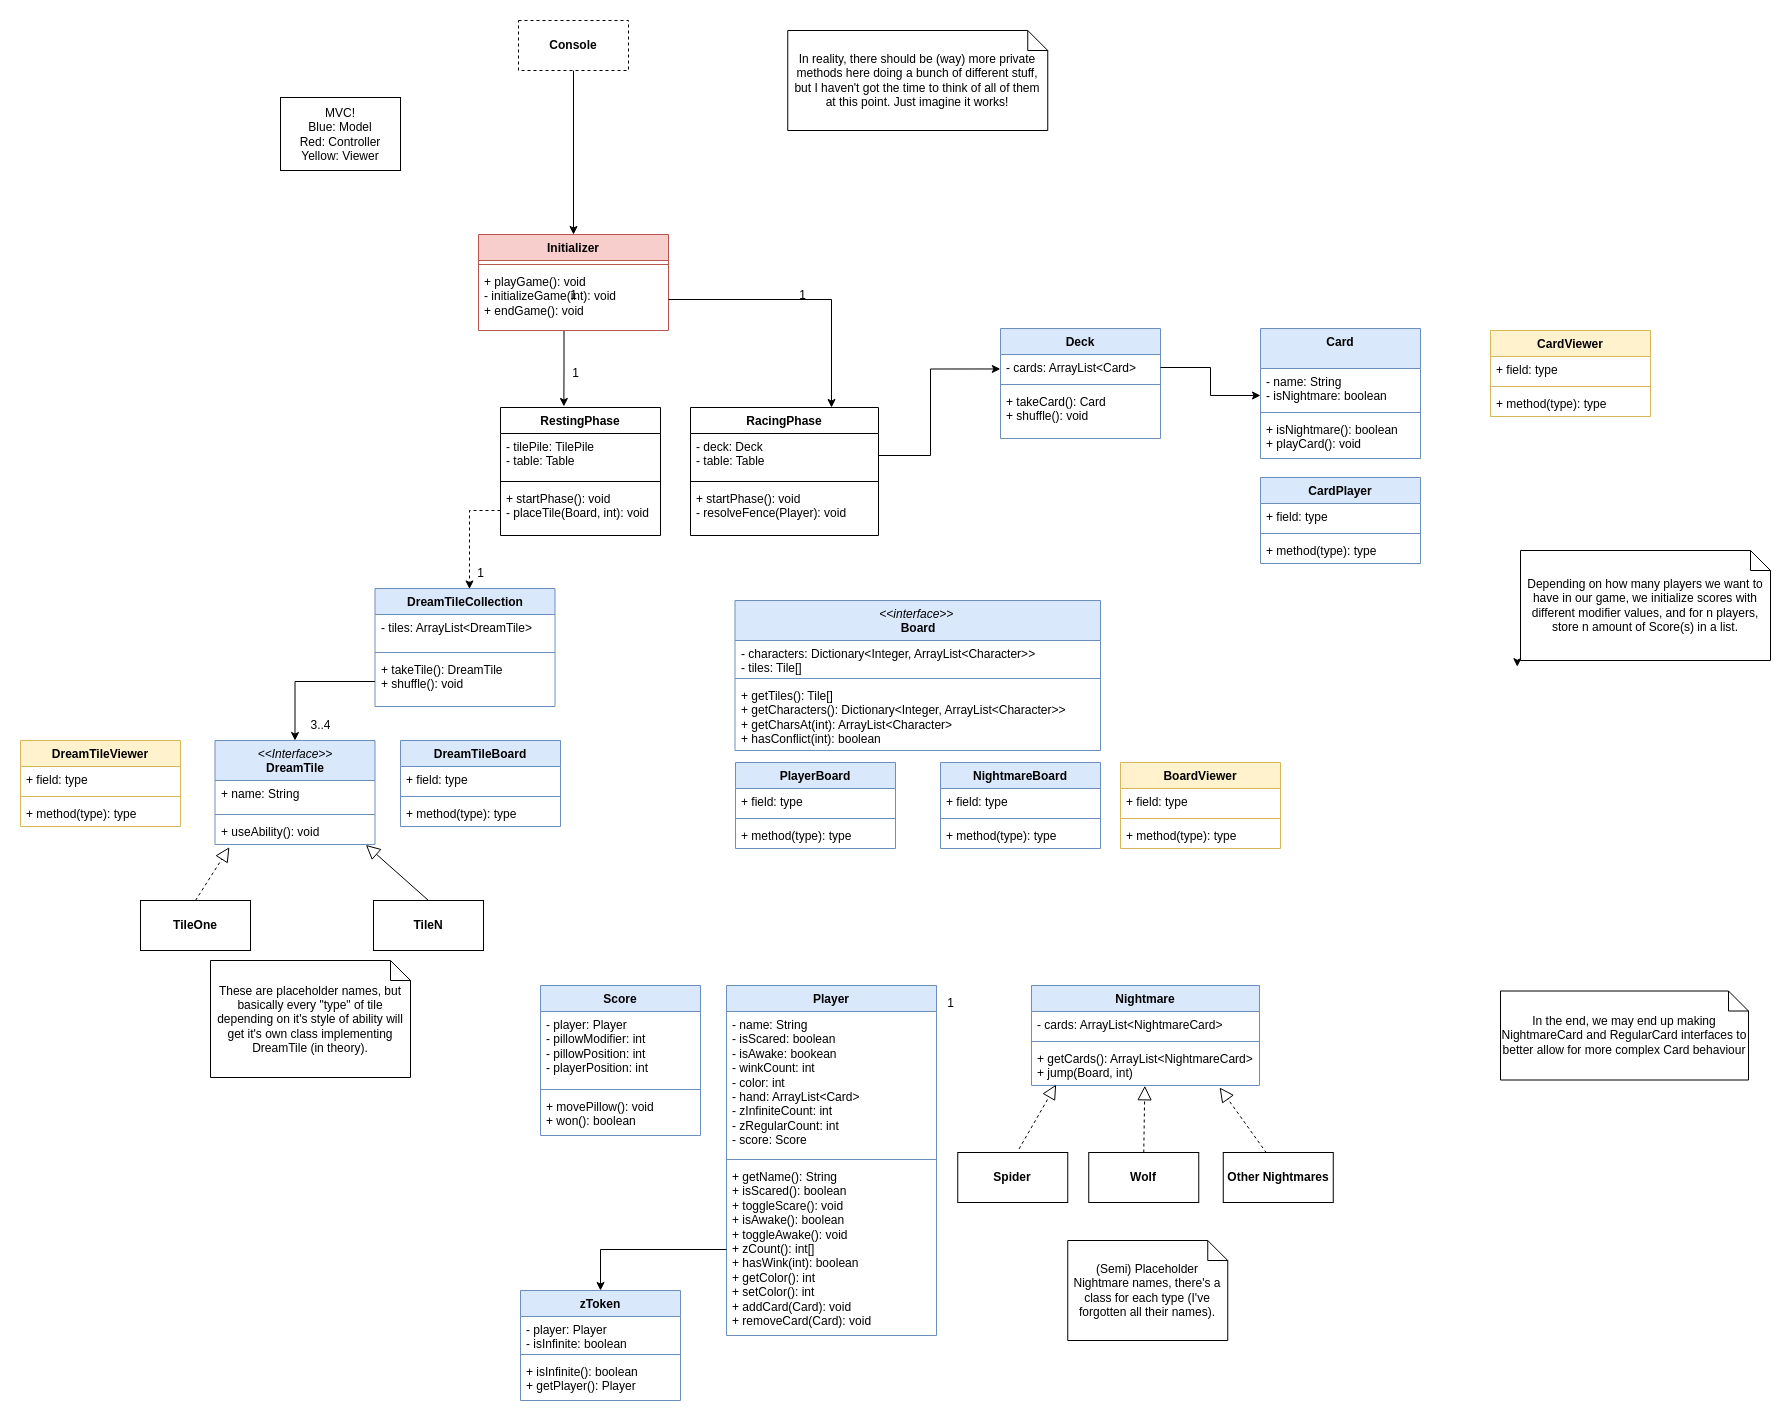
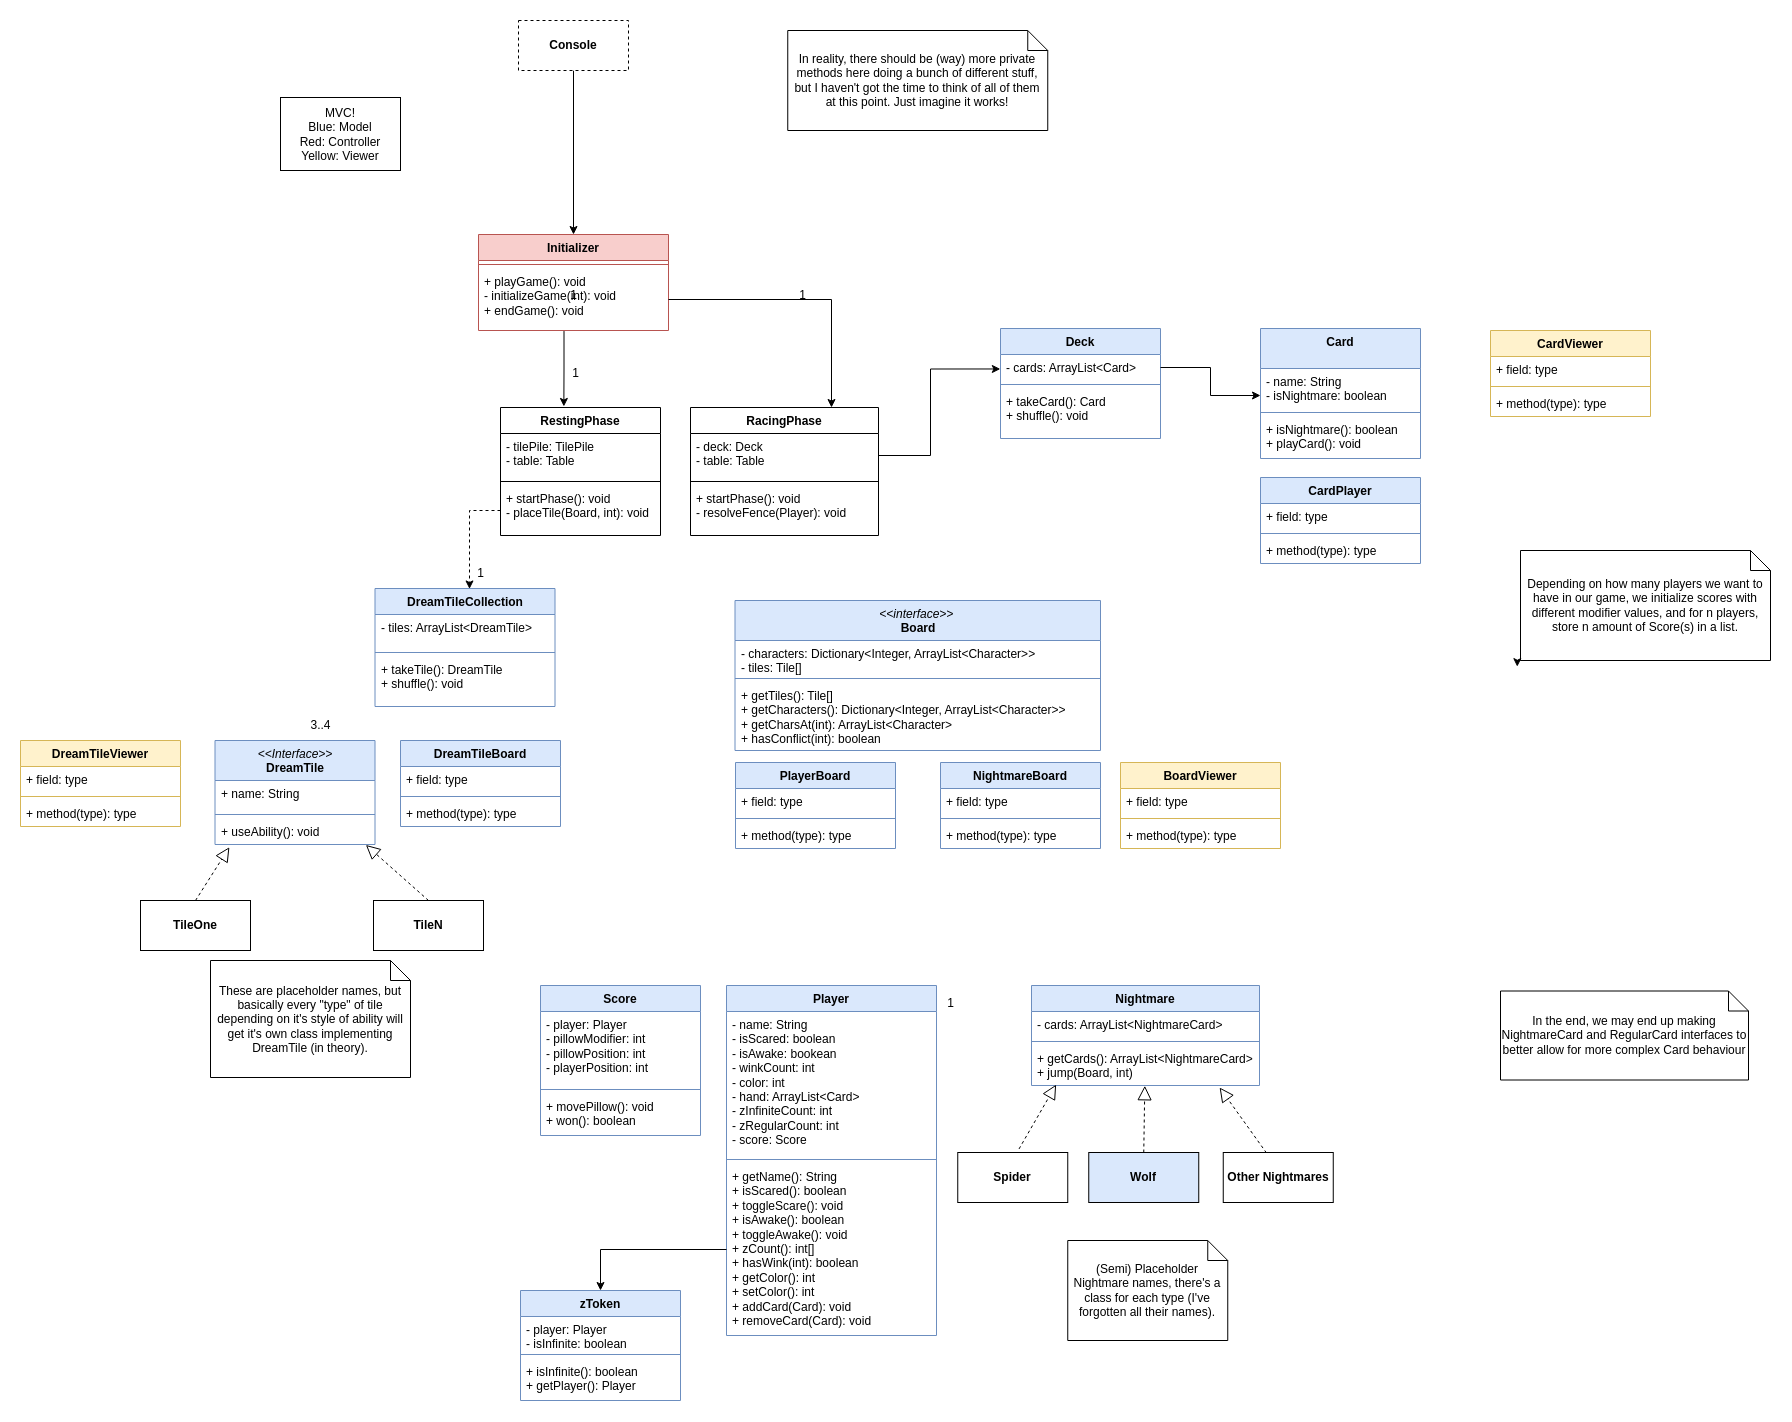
edge "+ takeTile(): DreamTile + shuffle(): void" -> "<<Interface>> DreamTile": removed
edge "TileN" -> "+ useAbility(): void": style solid -> dashed
node "Wolf": fillcolor #ffffff -> #dae8fc
